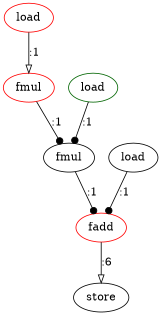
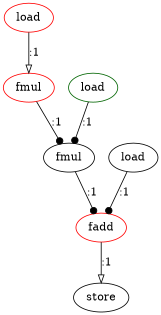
edge "fadd" -> "store": label ":6" -> ":1"
